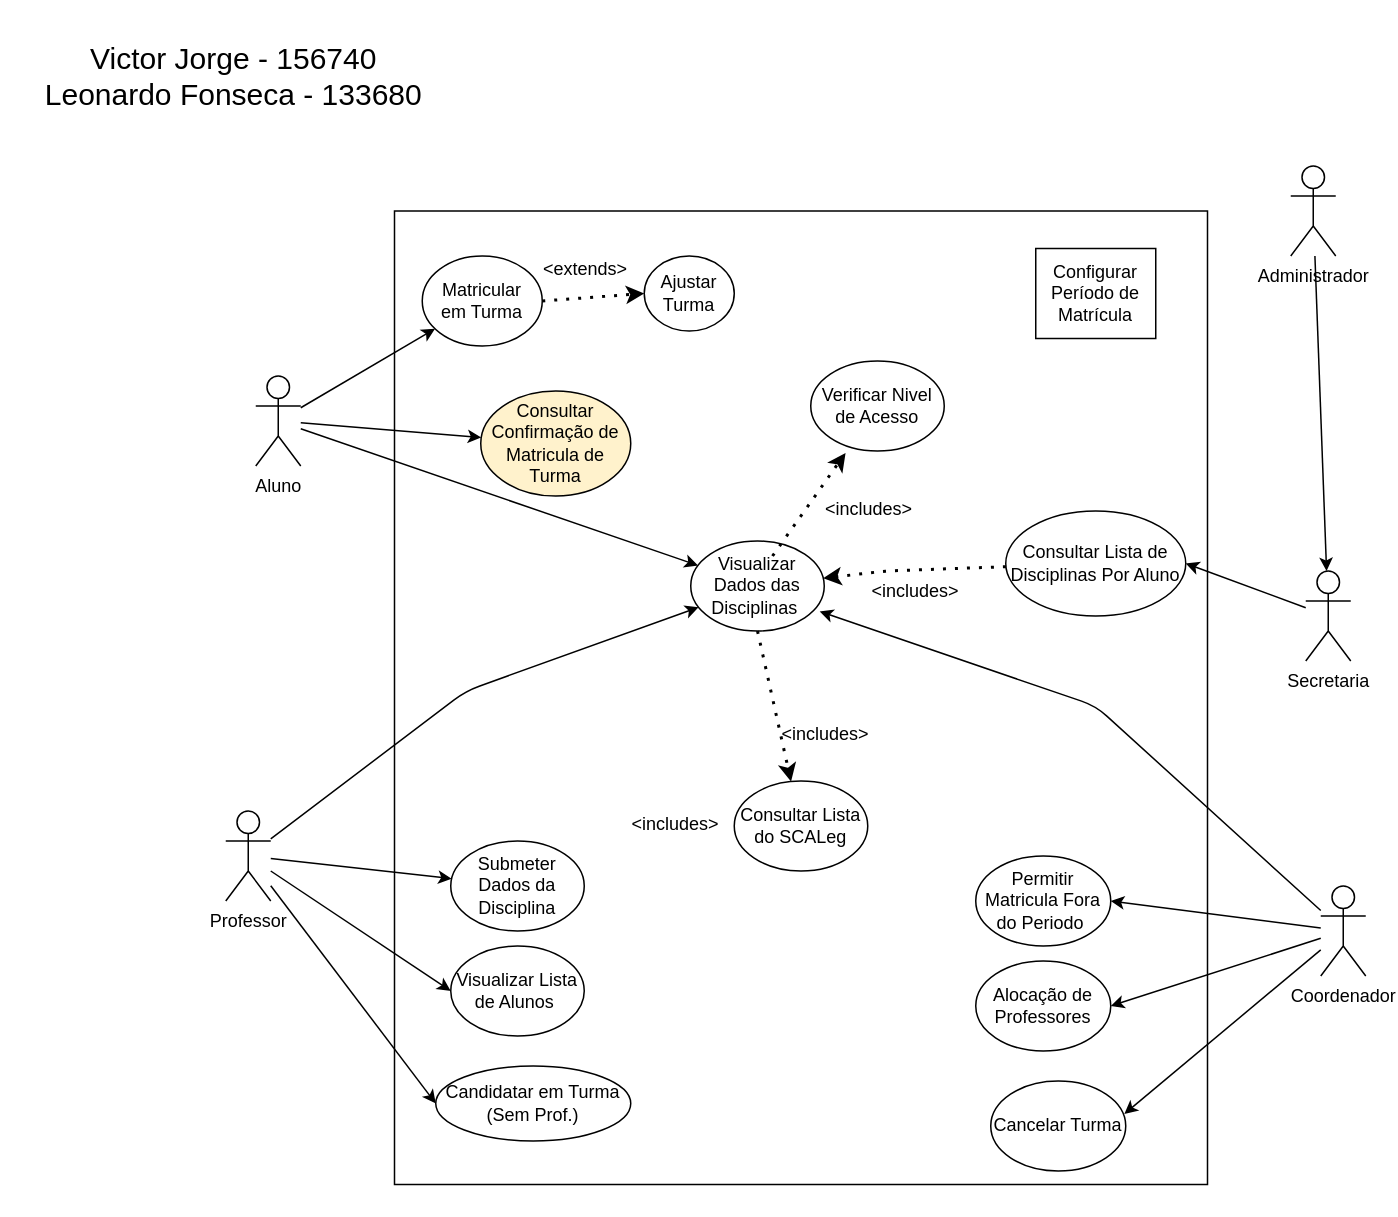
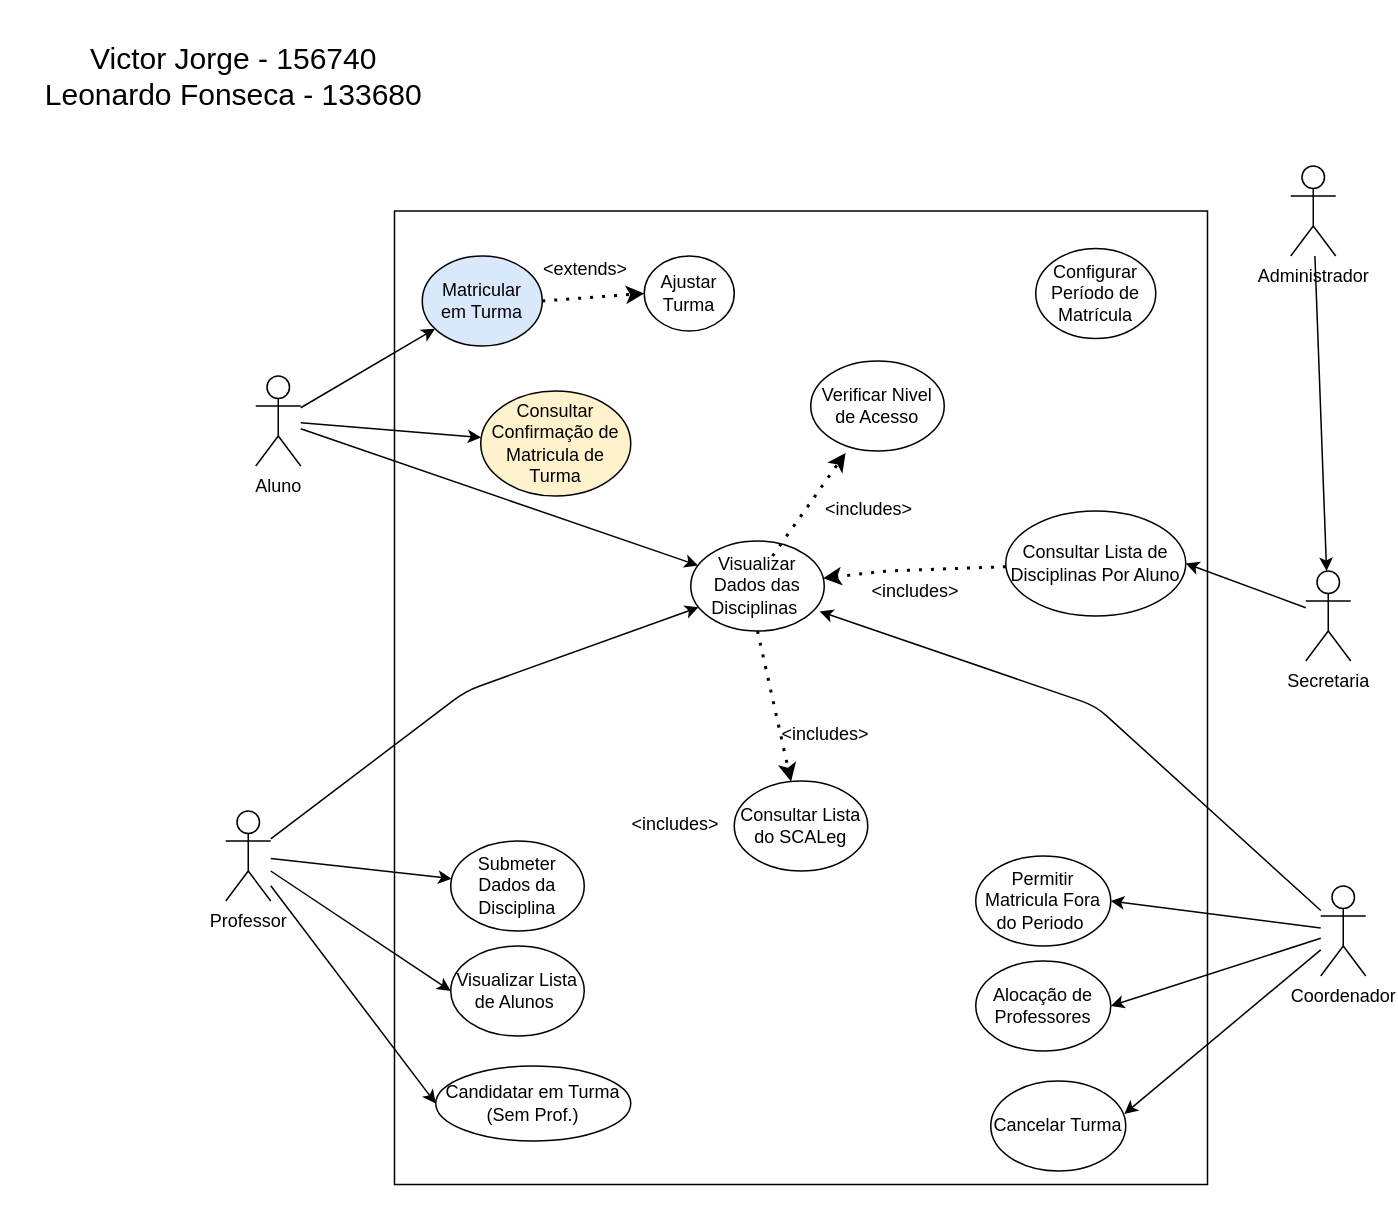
node "Configurar Período de Matrícula": shape rectangle -> ellipse
node "Matricular em Turma": fillcolor #ffffff -> #dae8fc
